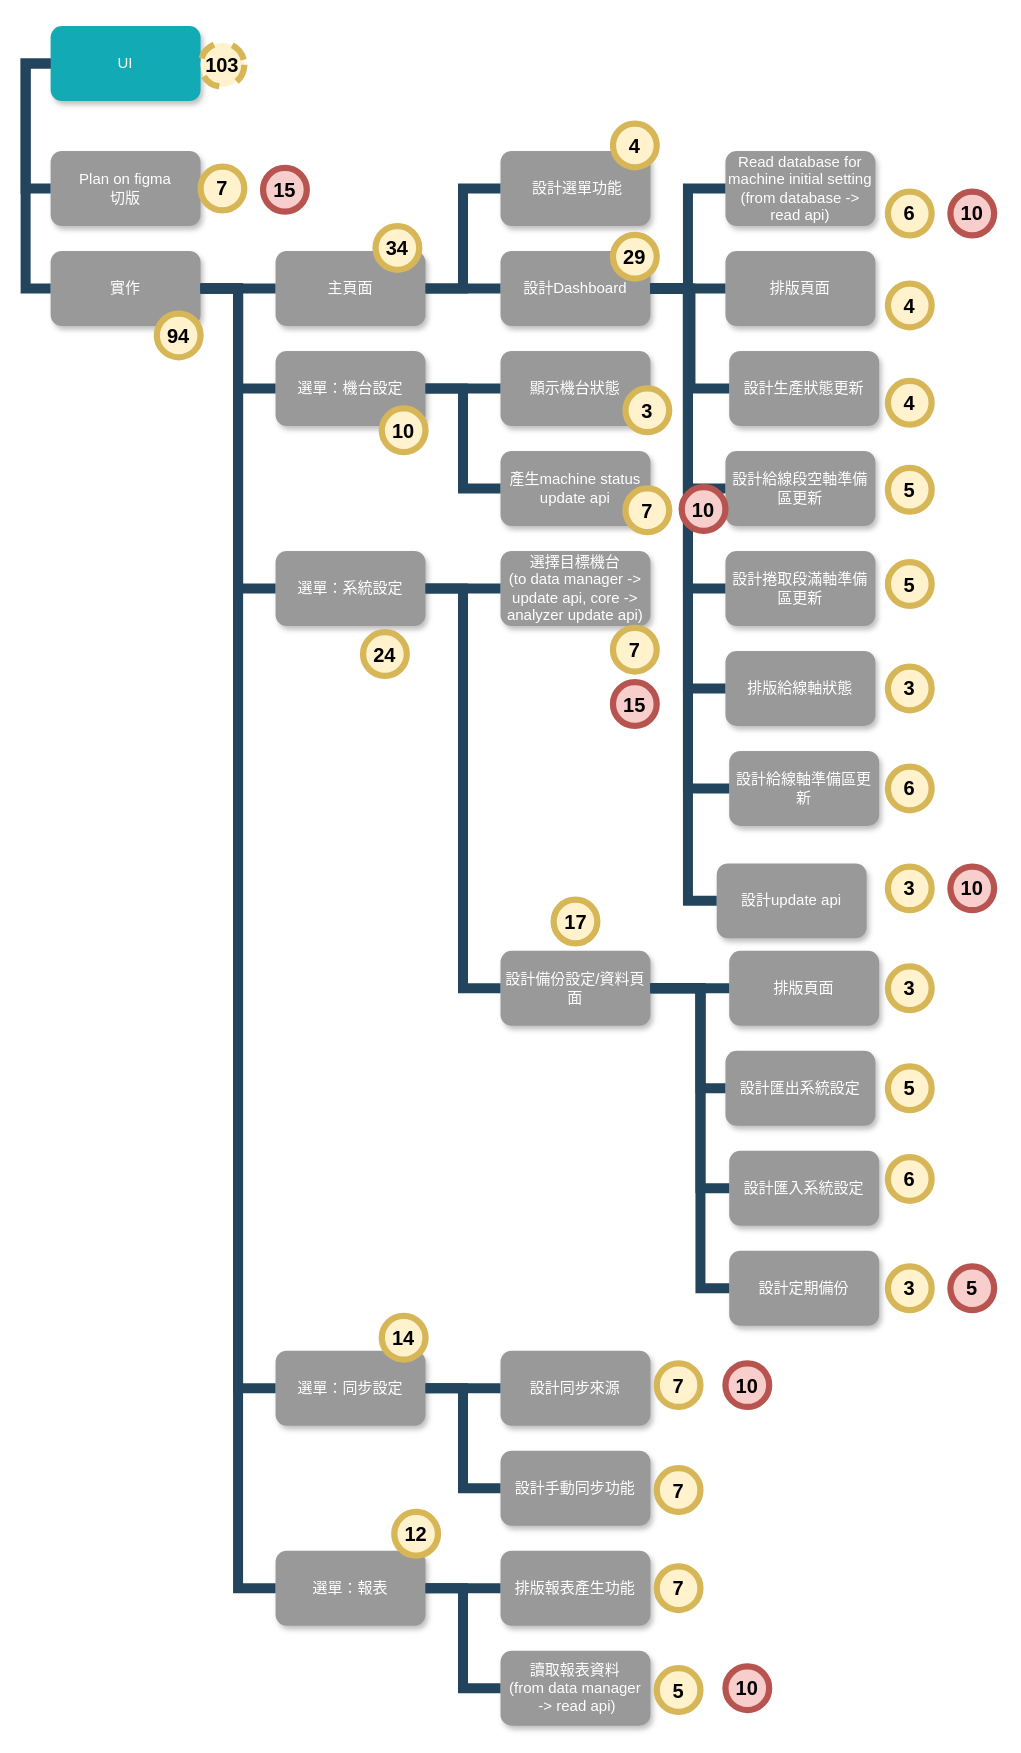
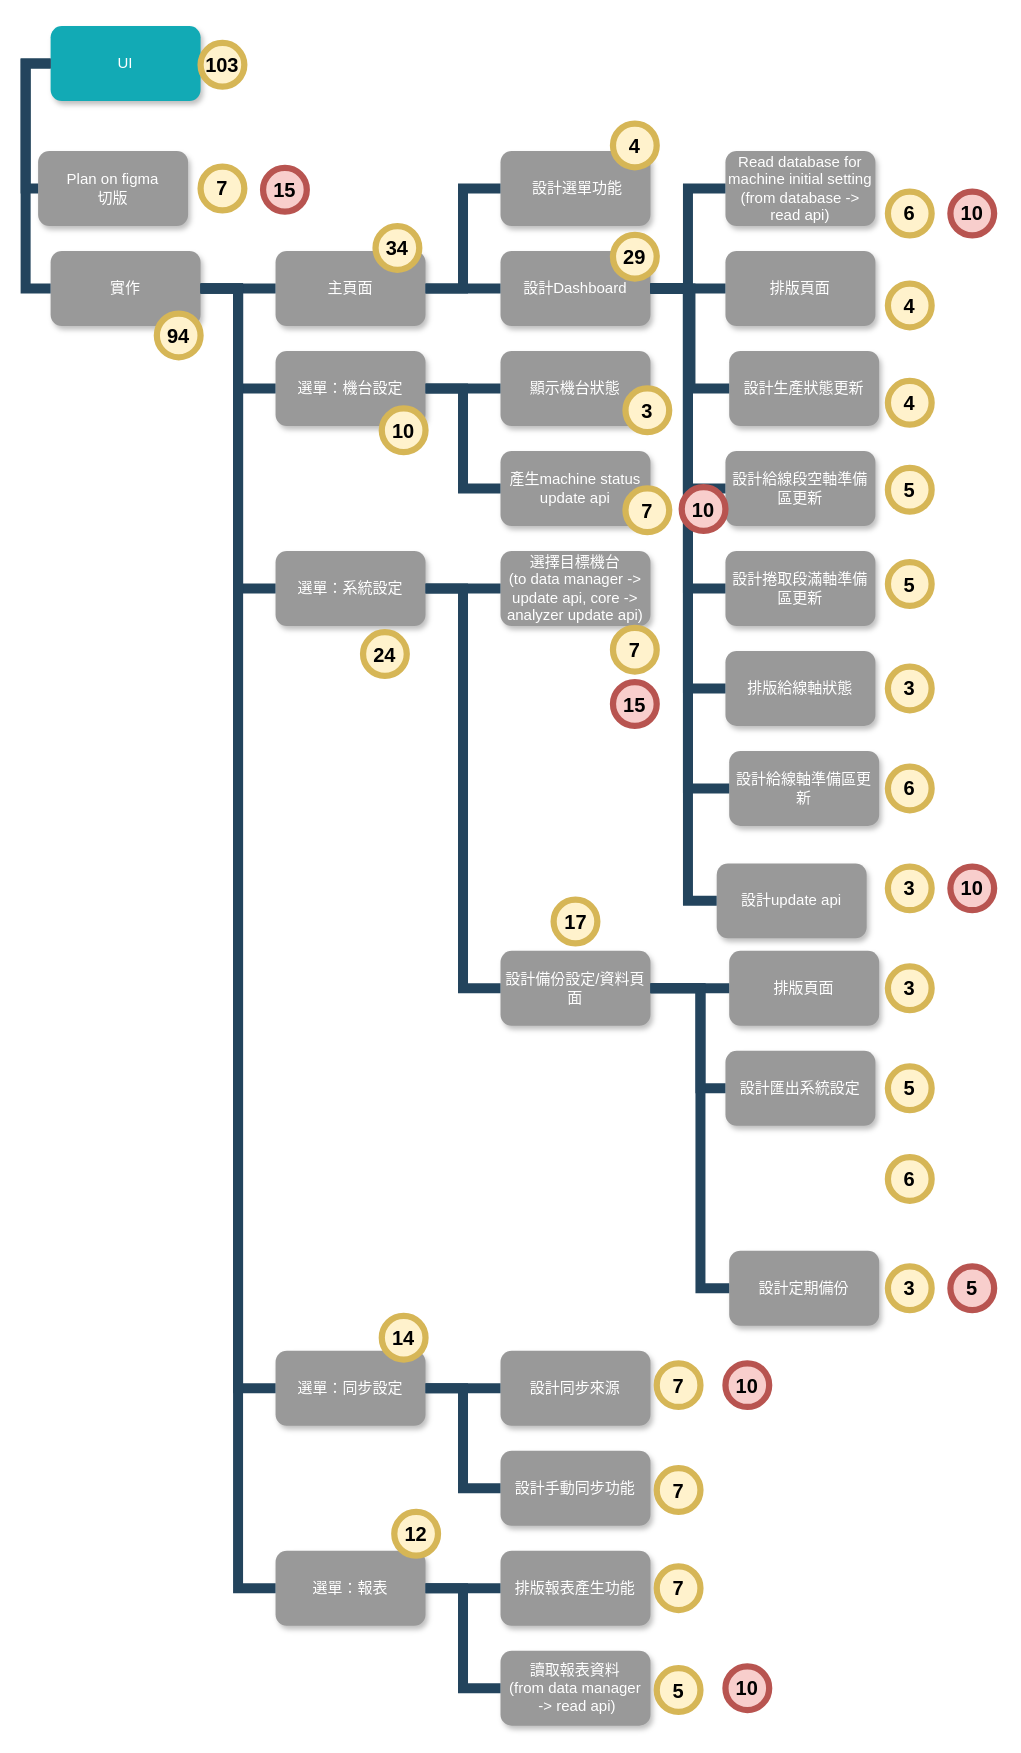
node "103": style dashed -> solid
node "Plan on figma 切版": moved (126, 188) -> (113, 188)
edge "設計備份設定/資料頁面" -- "設計匯入系統設定": removed
node "設計匯入系統設定": removed
